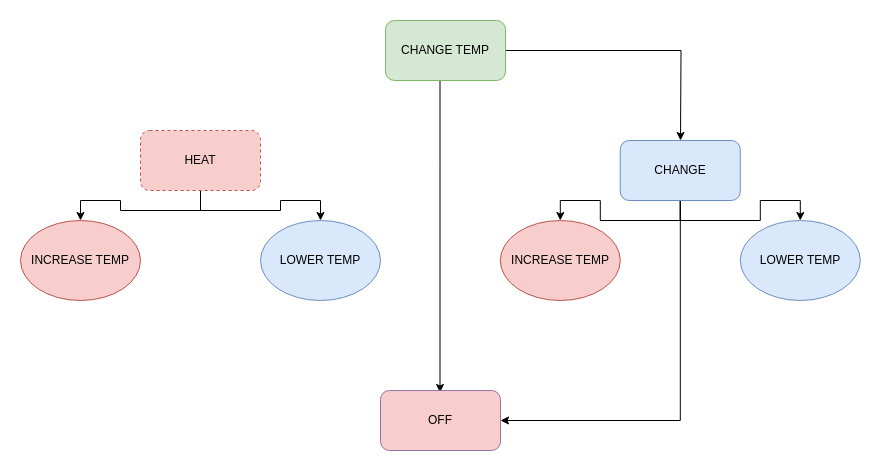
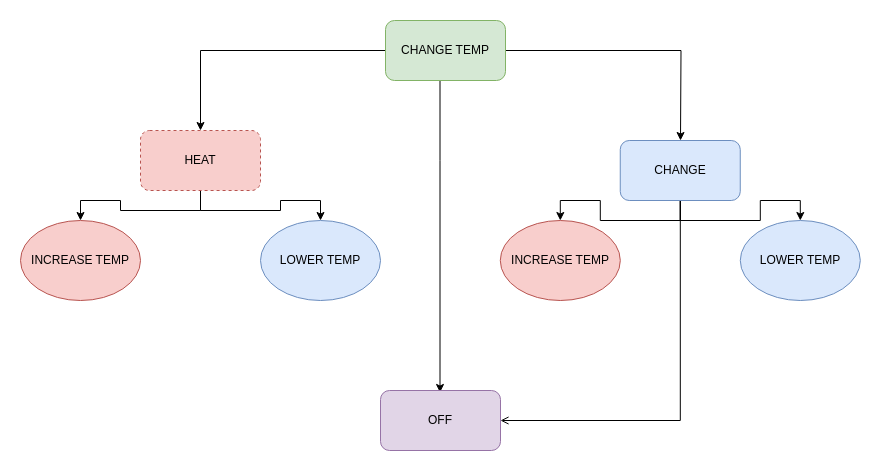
edge "CHANGE TEMP" -> "HEAT": added
node "OFF": fillcolor #f8cecc -> #e1d5e7
edge "CHANGE" -> "OFF": arrowhead classic -> open
